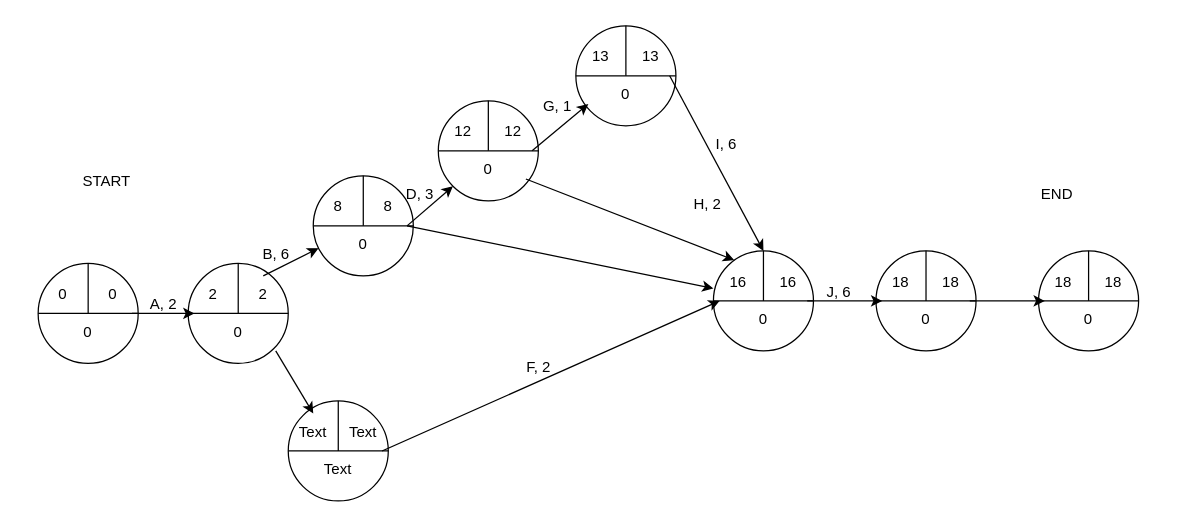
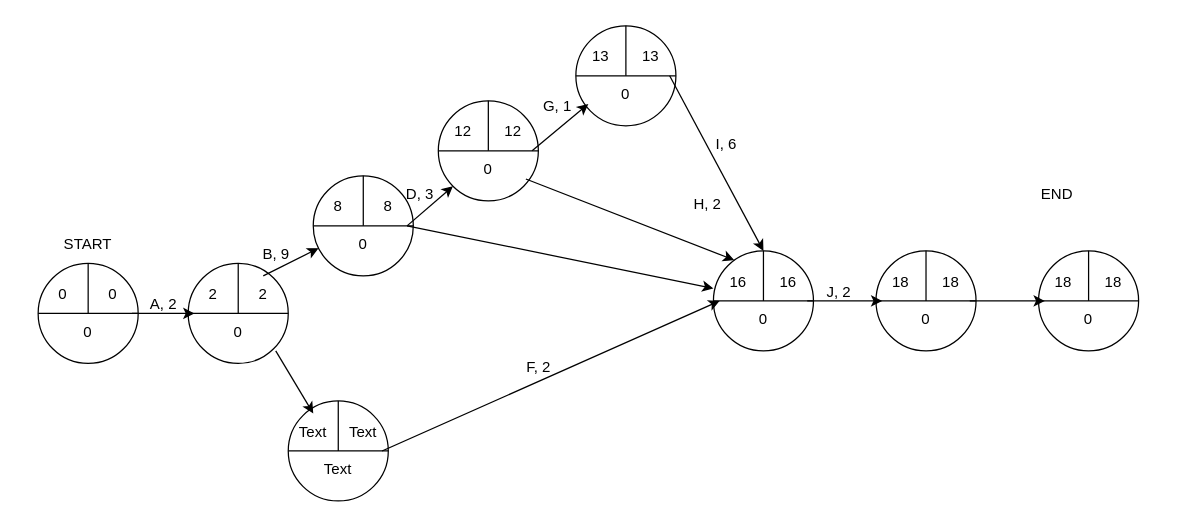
node "START": moved (107, 182) -> (88, 244)
node "B, 6": label "B, 6" -> "B, 9"
node "J, 6": label "J, 6" -> "J, 2"
